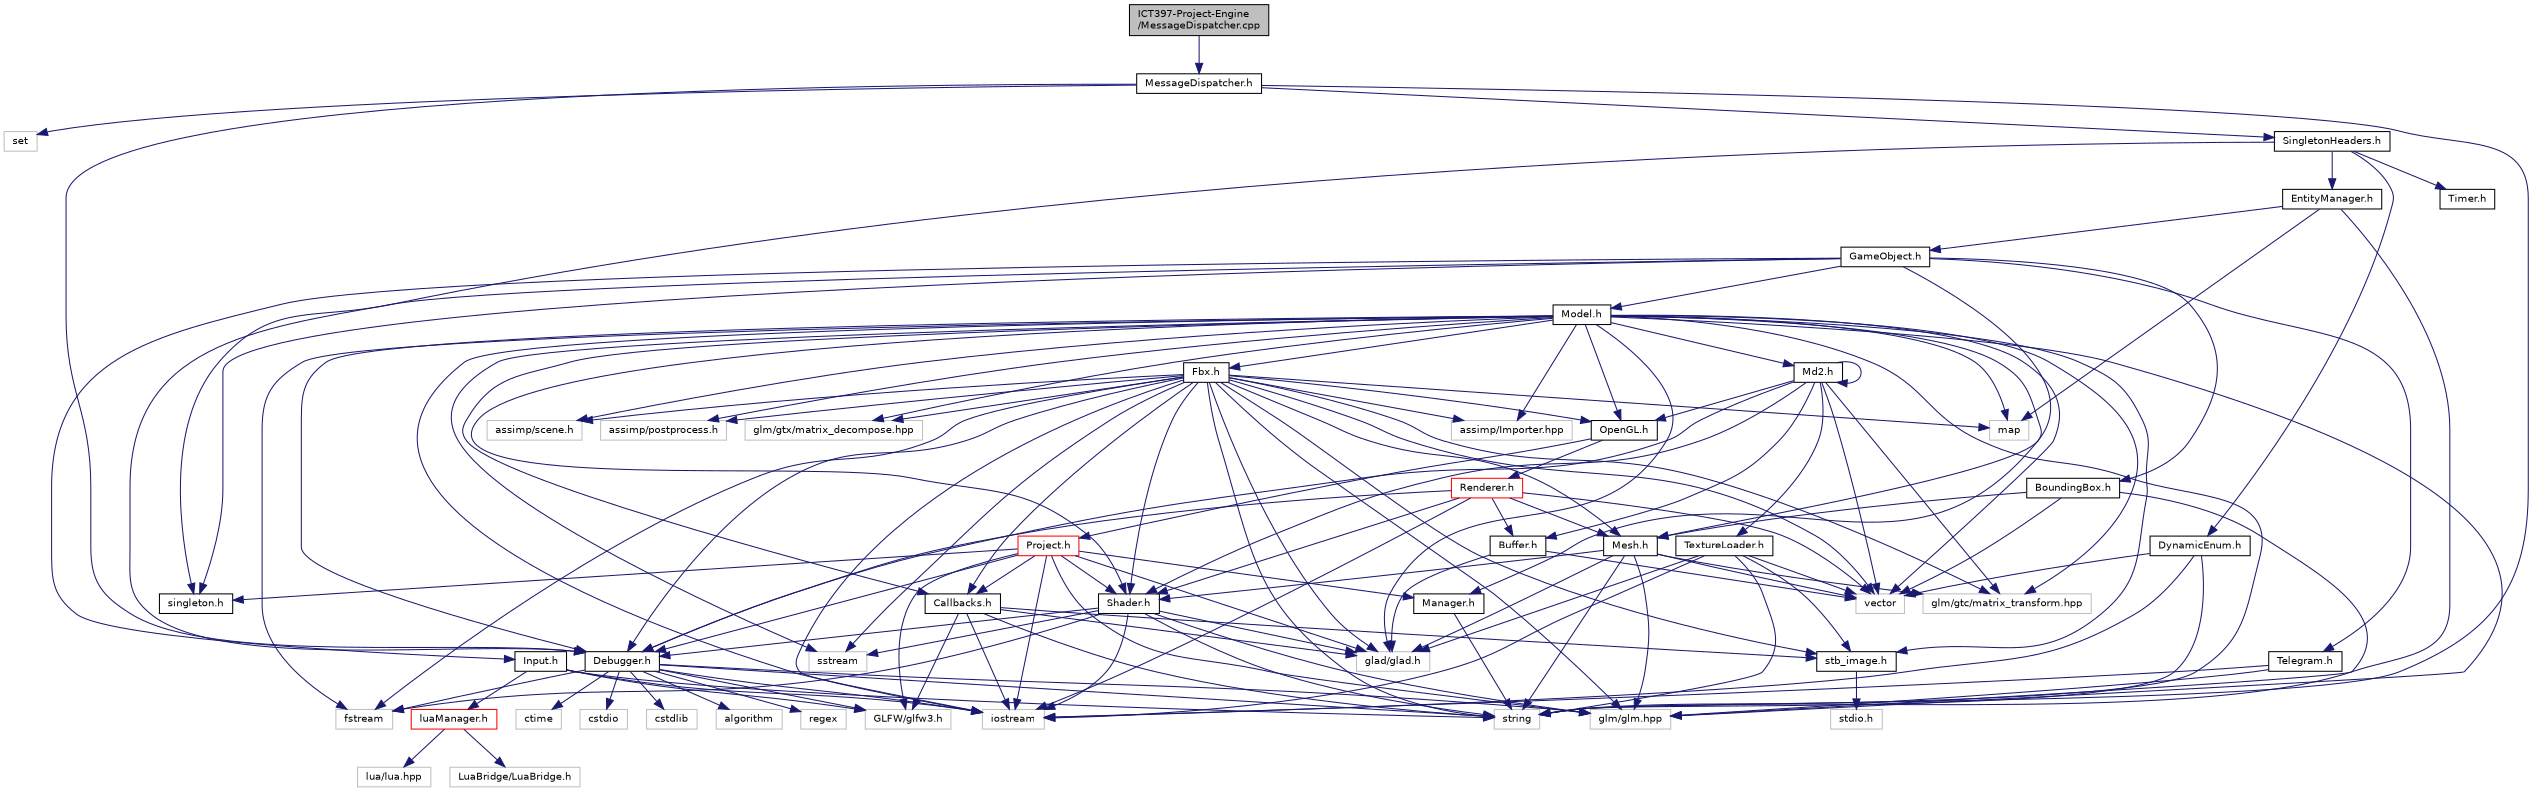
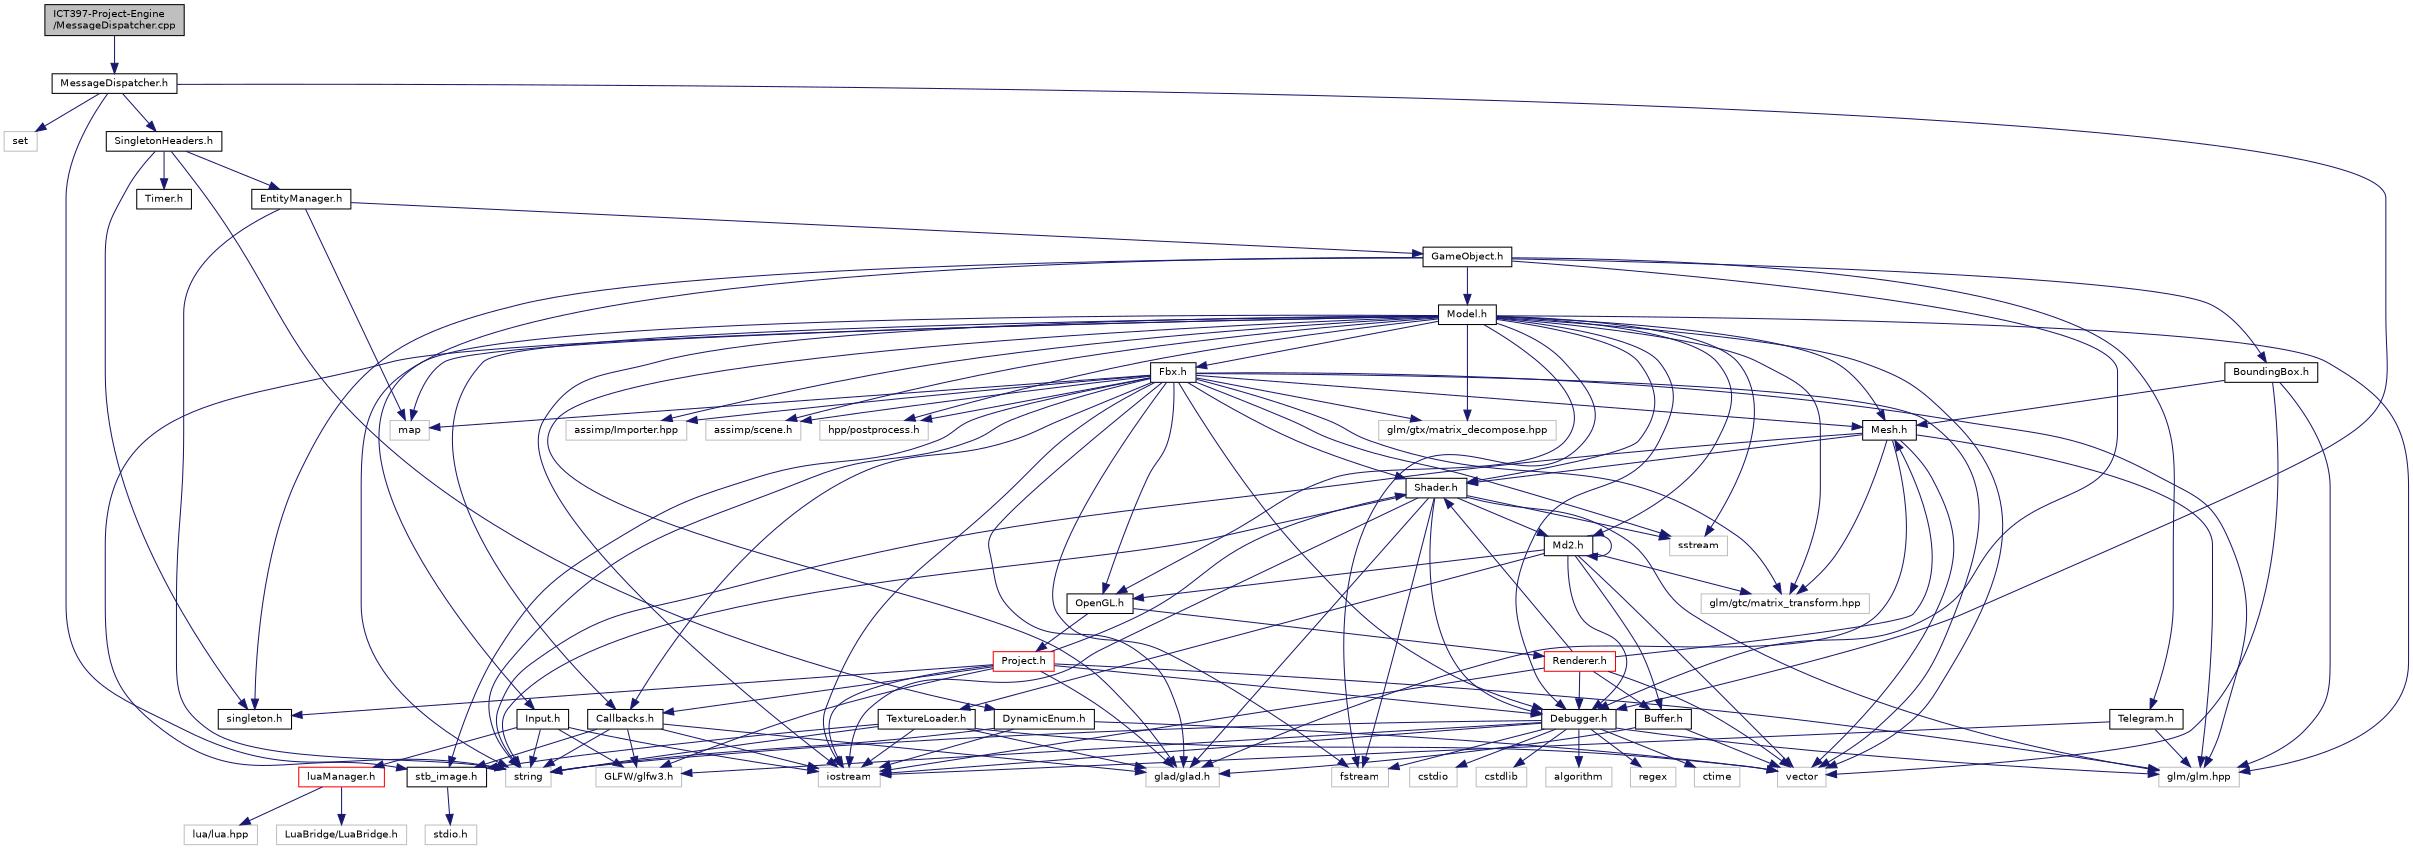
node "assimp/postprocess.h": label "assimp/postprocess.h" -> "hpp/postprocess.h"
edge "Md2.h" -> "Shader.h": reversed
node "Manager.h": removed
